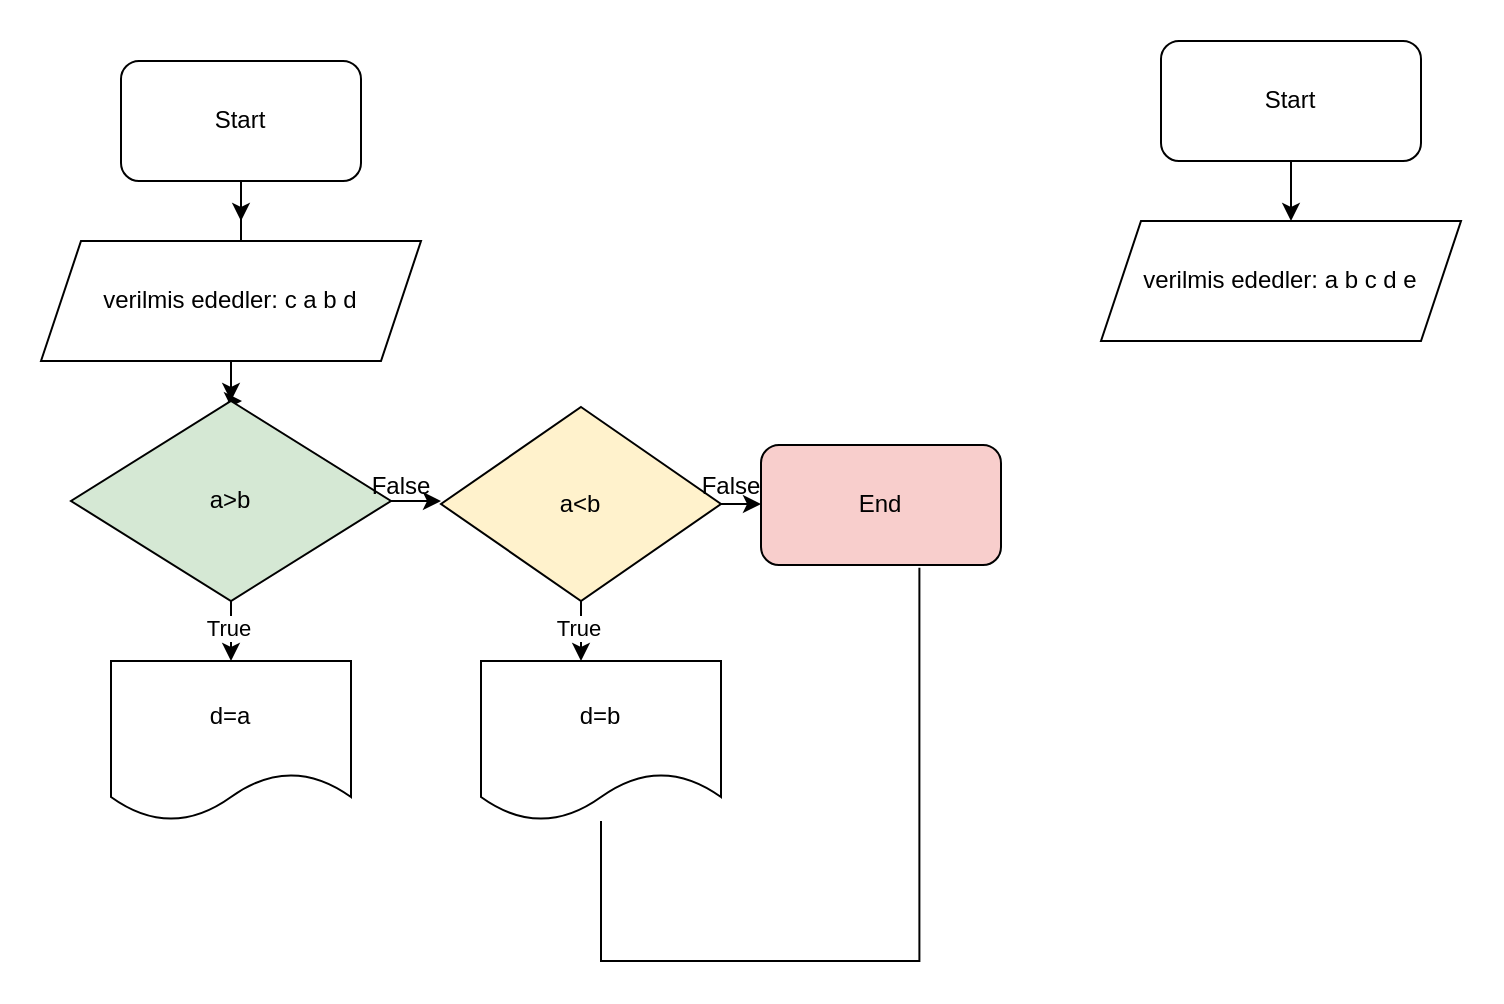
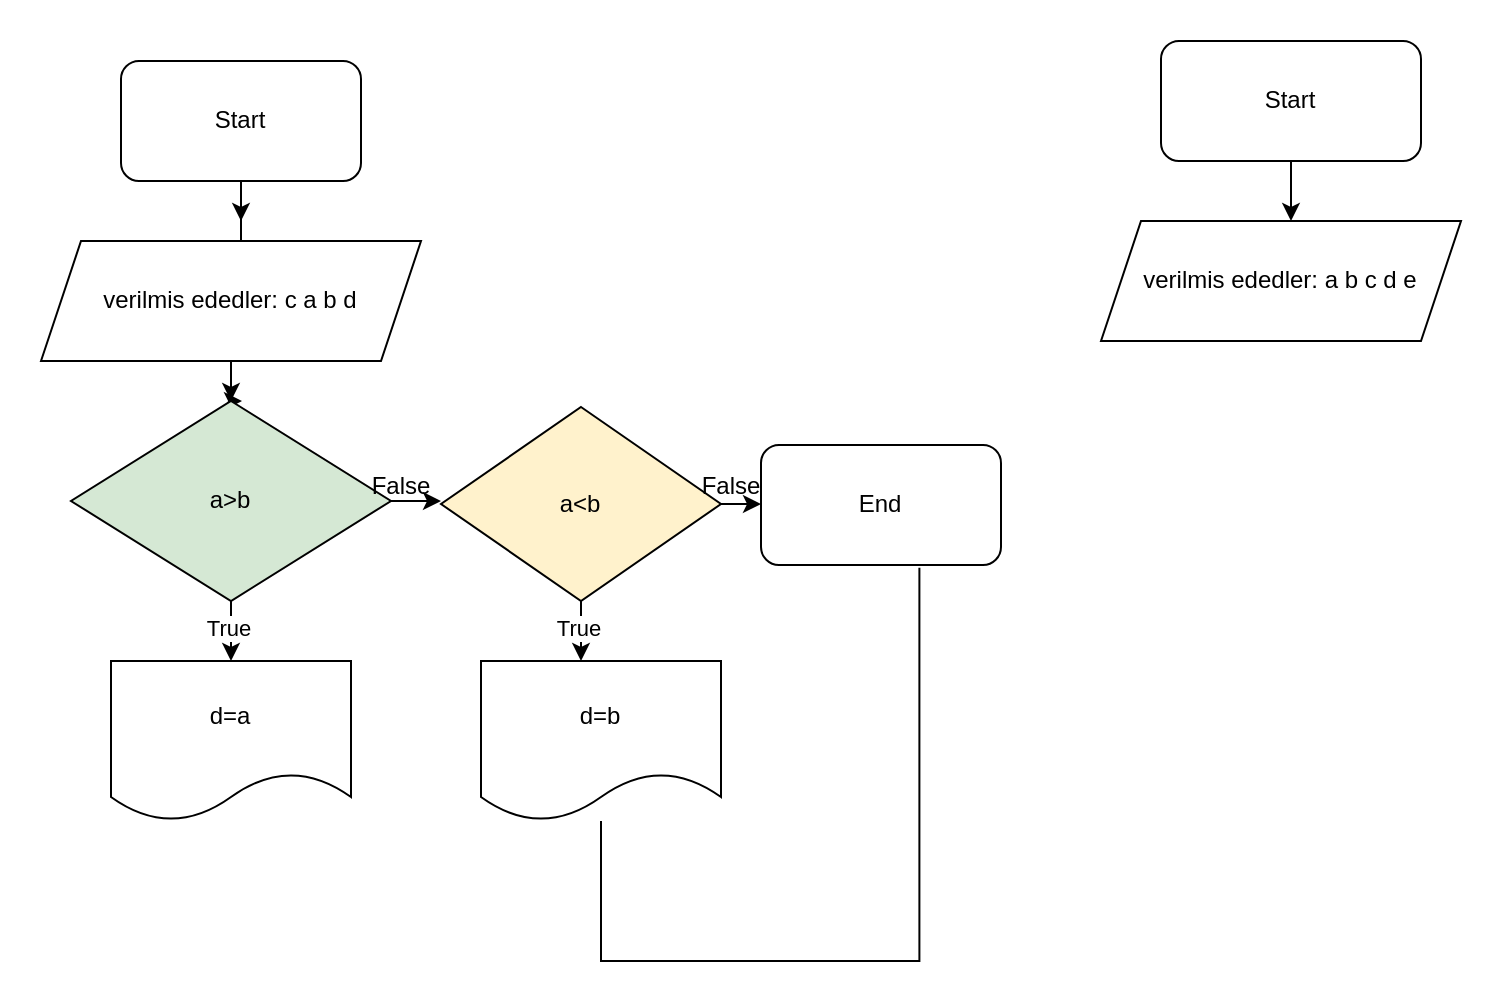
node "End": fillcolor #f8cecc -> #ffffff
